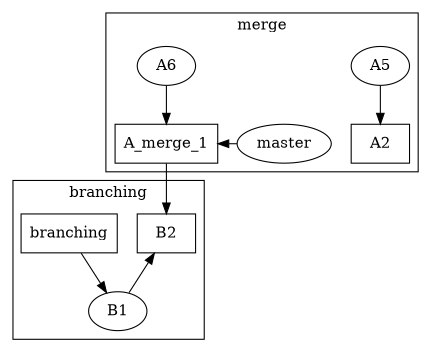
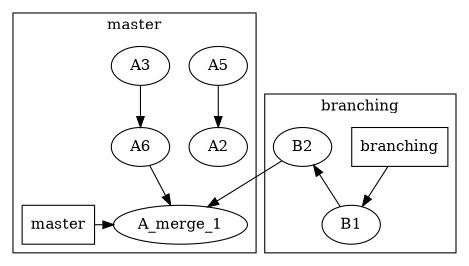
cluster "merge": label "merge" -> "master"
node "A3": added
node "A_merge_1": shape box -> ellipse
node "master": shape ellipse -> box
node "A2": shape box -> ellipse
edge "A_merge_1" -> "B2": reversed
node "B2": shape box -> ellipse
